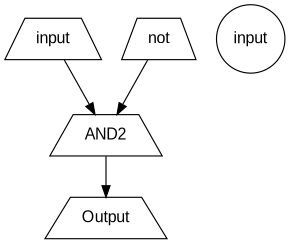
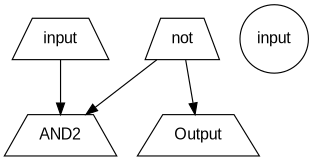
edge "AND2" -> "Output": now "not" -> "Output"
